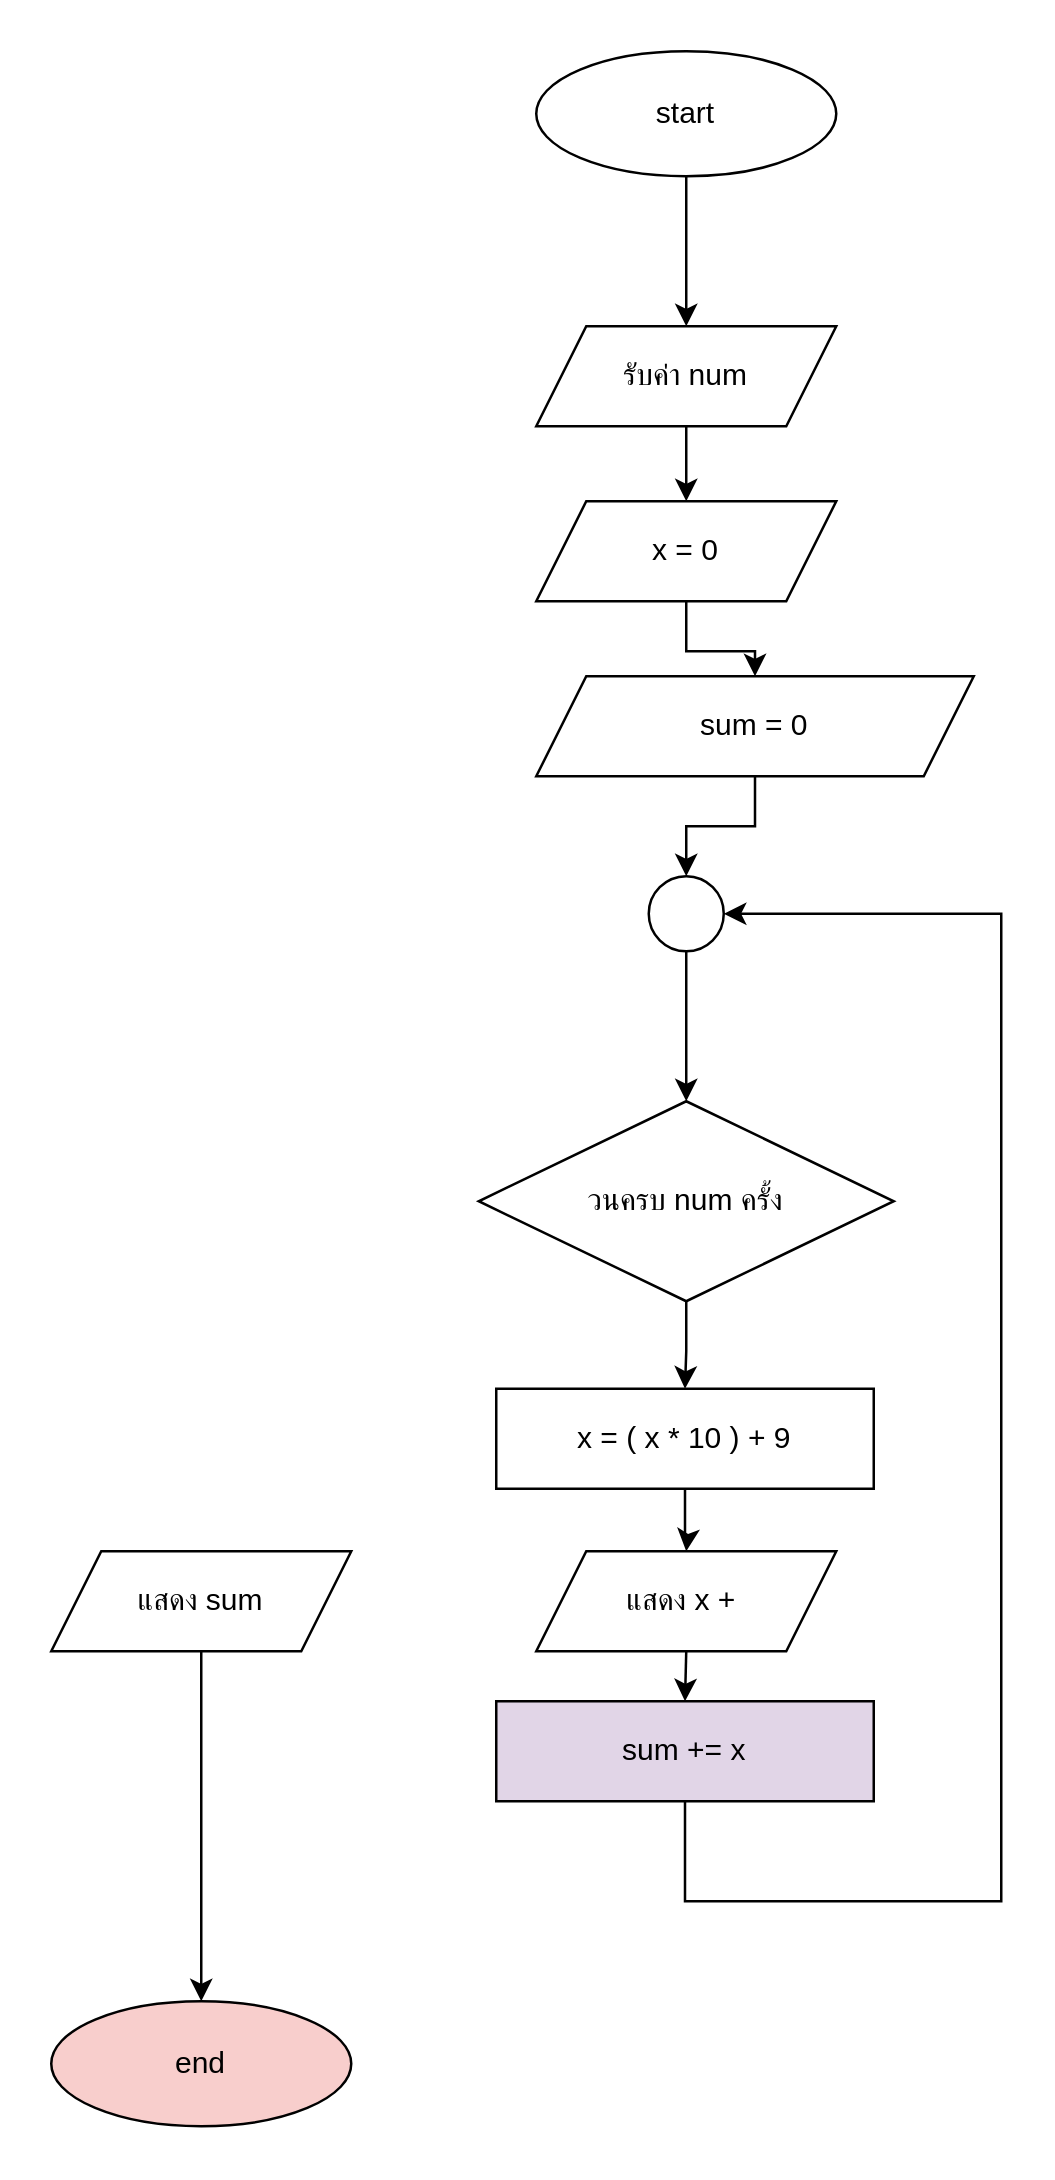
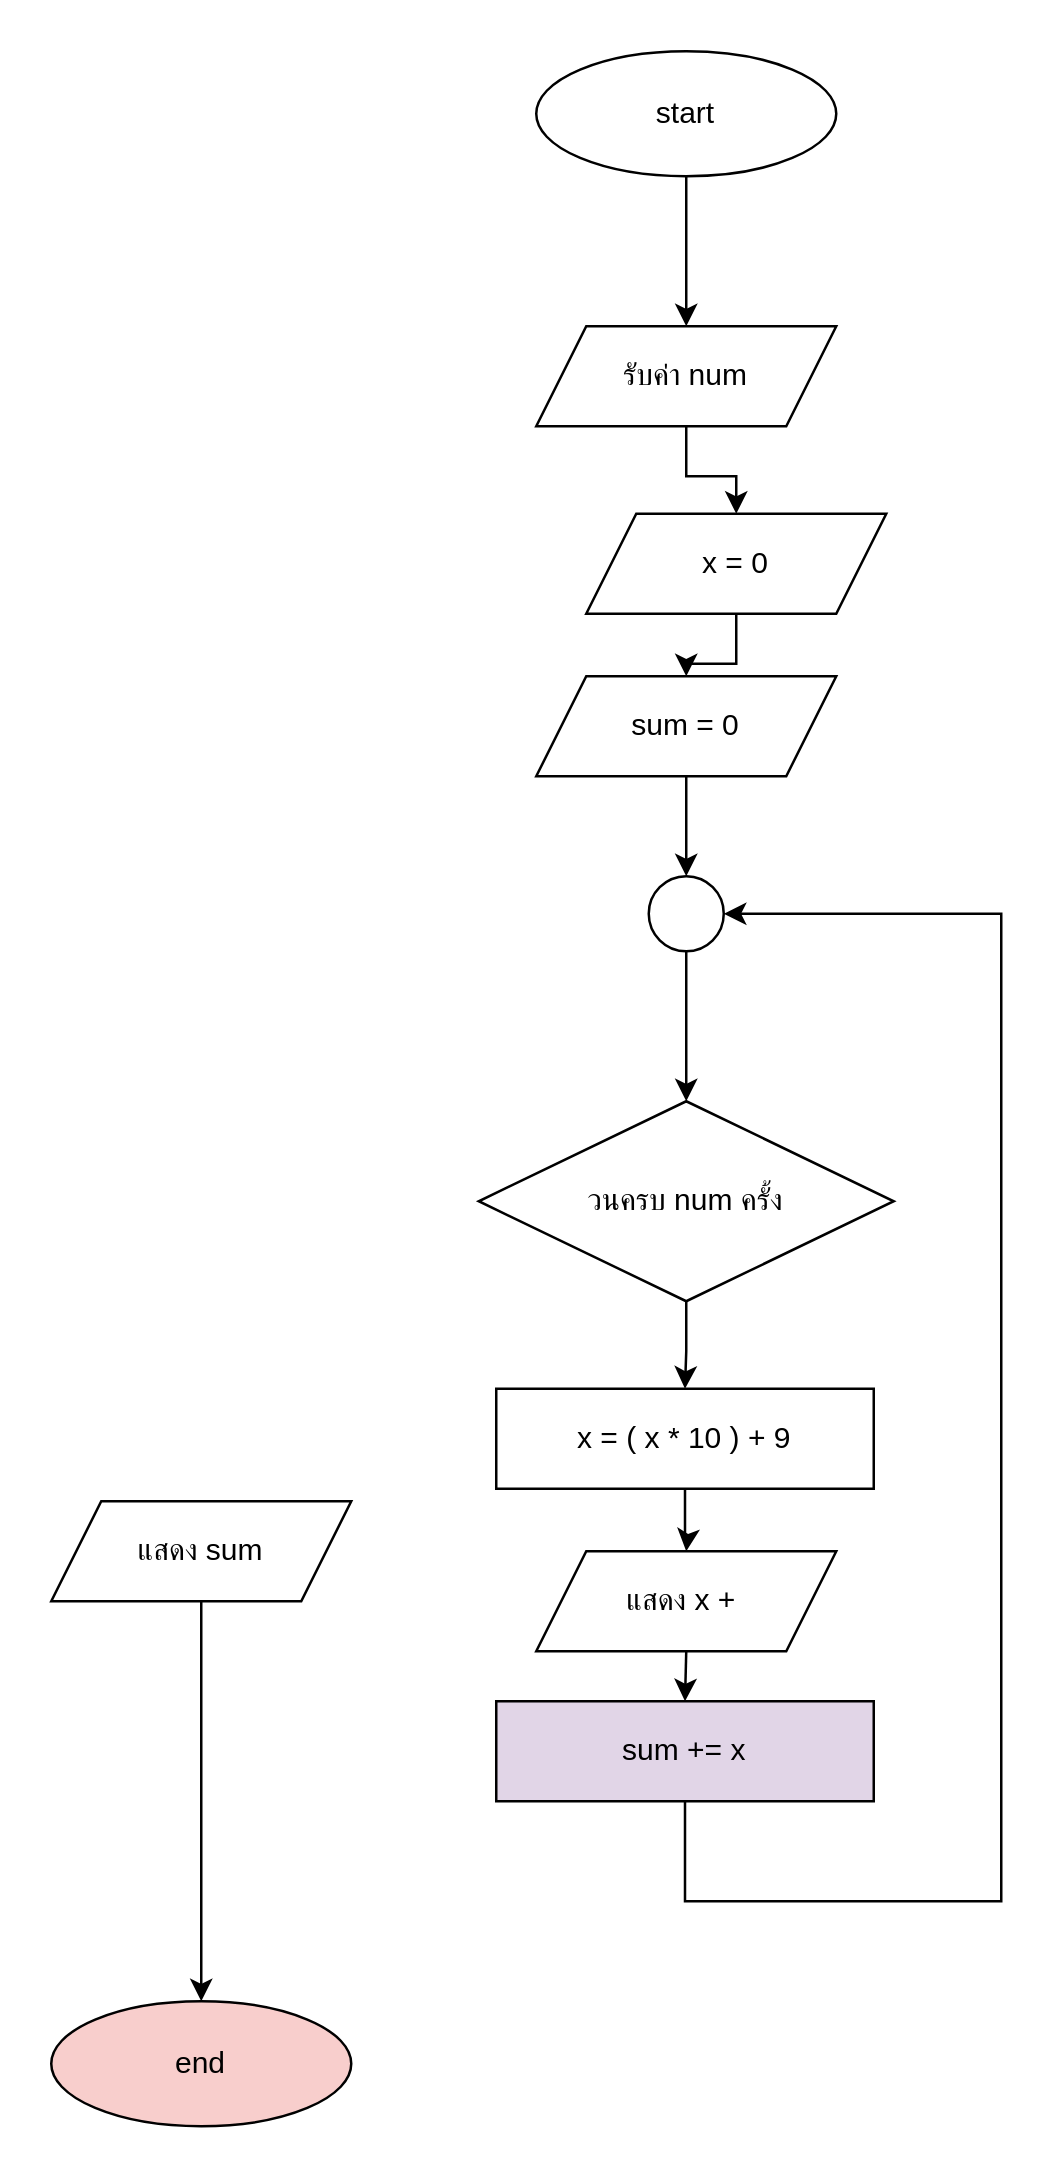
node "x = 0": moved (686, 551) -> (736, 564)
node "sum = 0": size 438x100 -> 300x100
node "แสดง sum": moved (201, 1601) -> (201, 1551)
